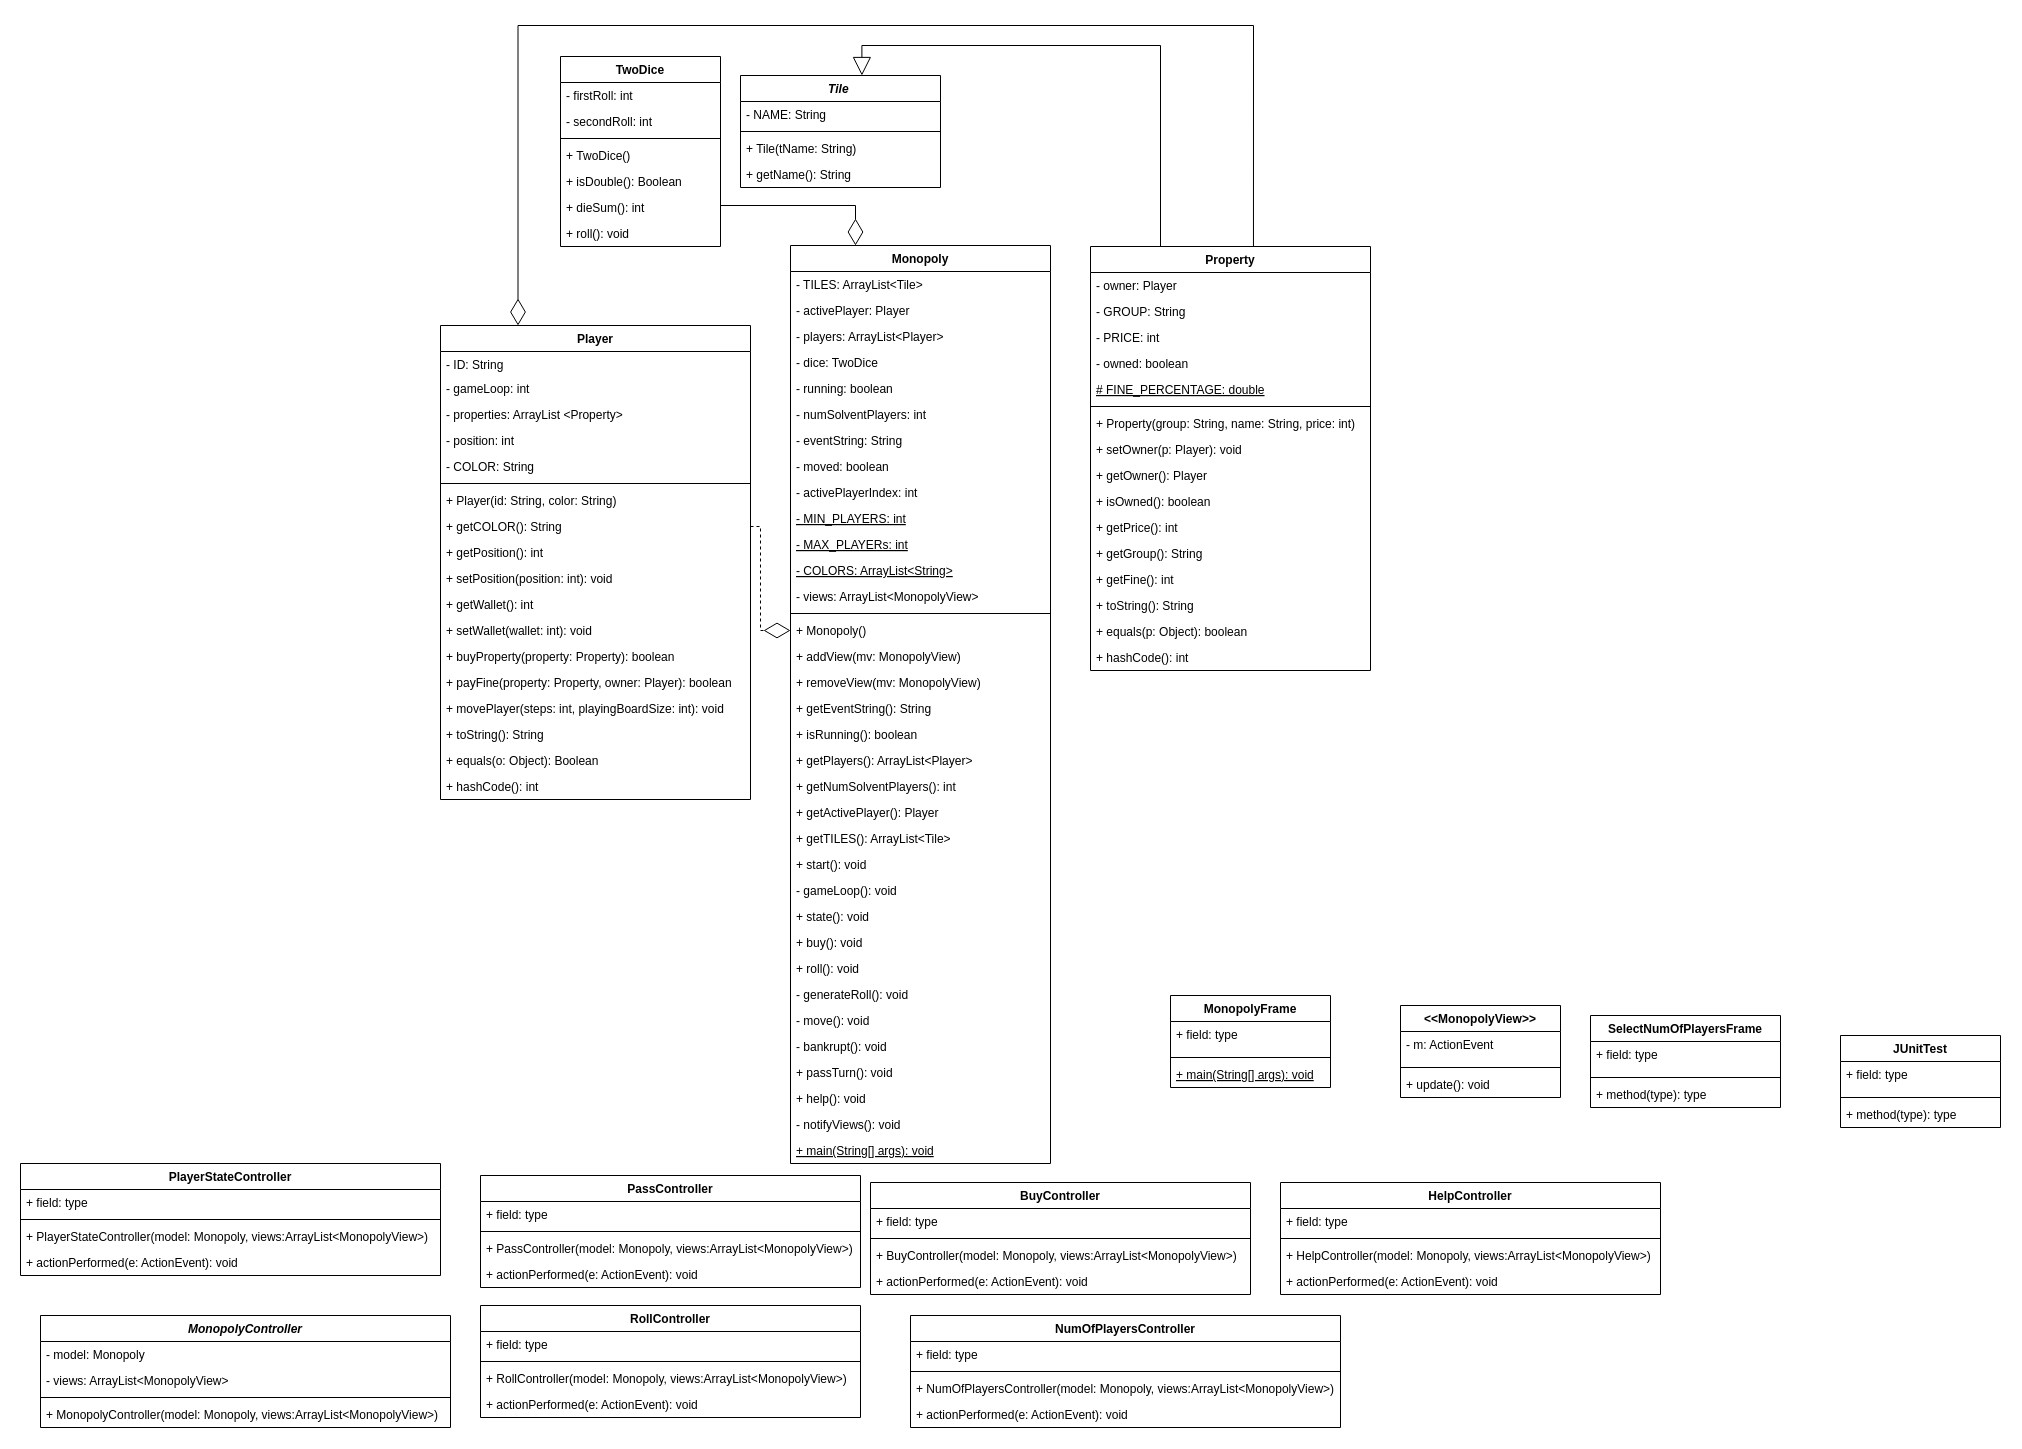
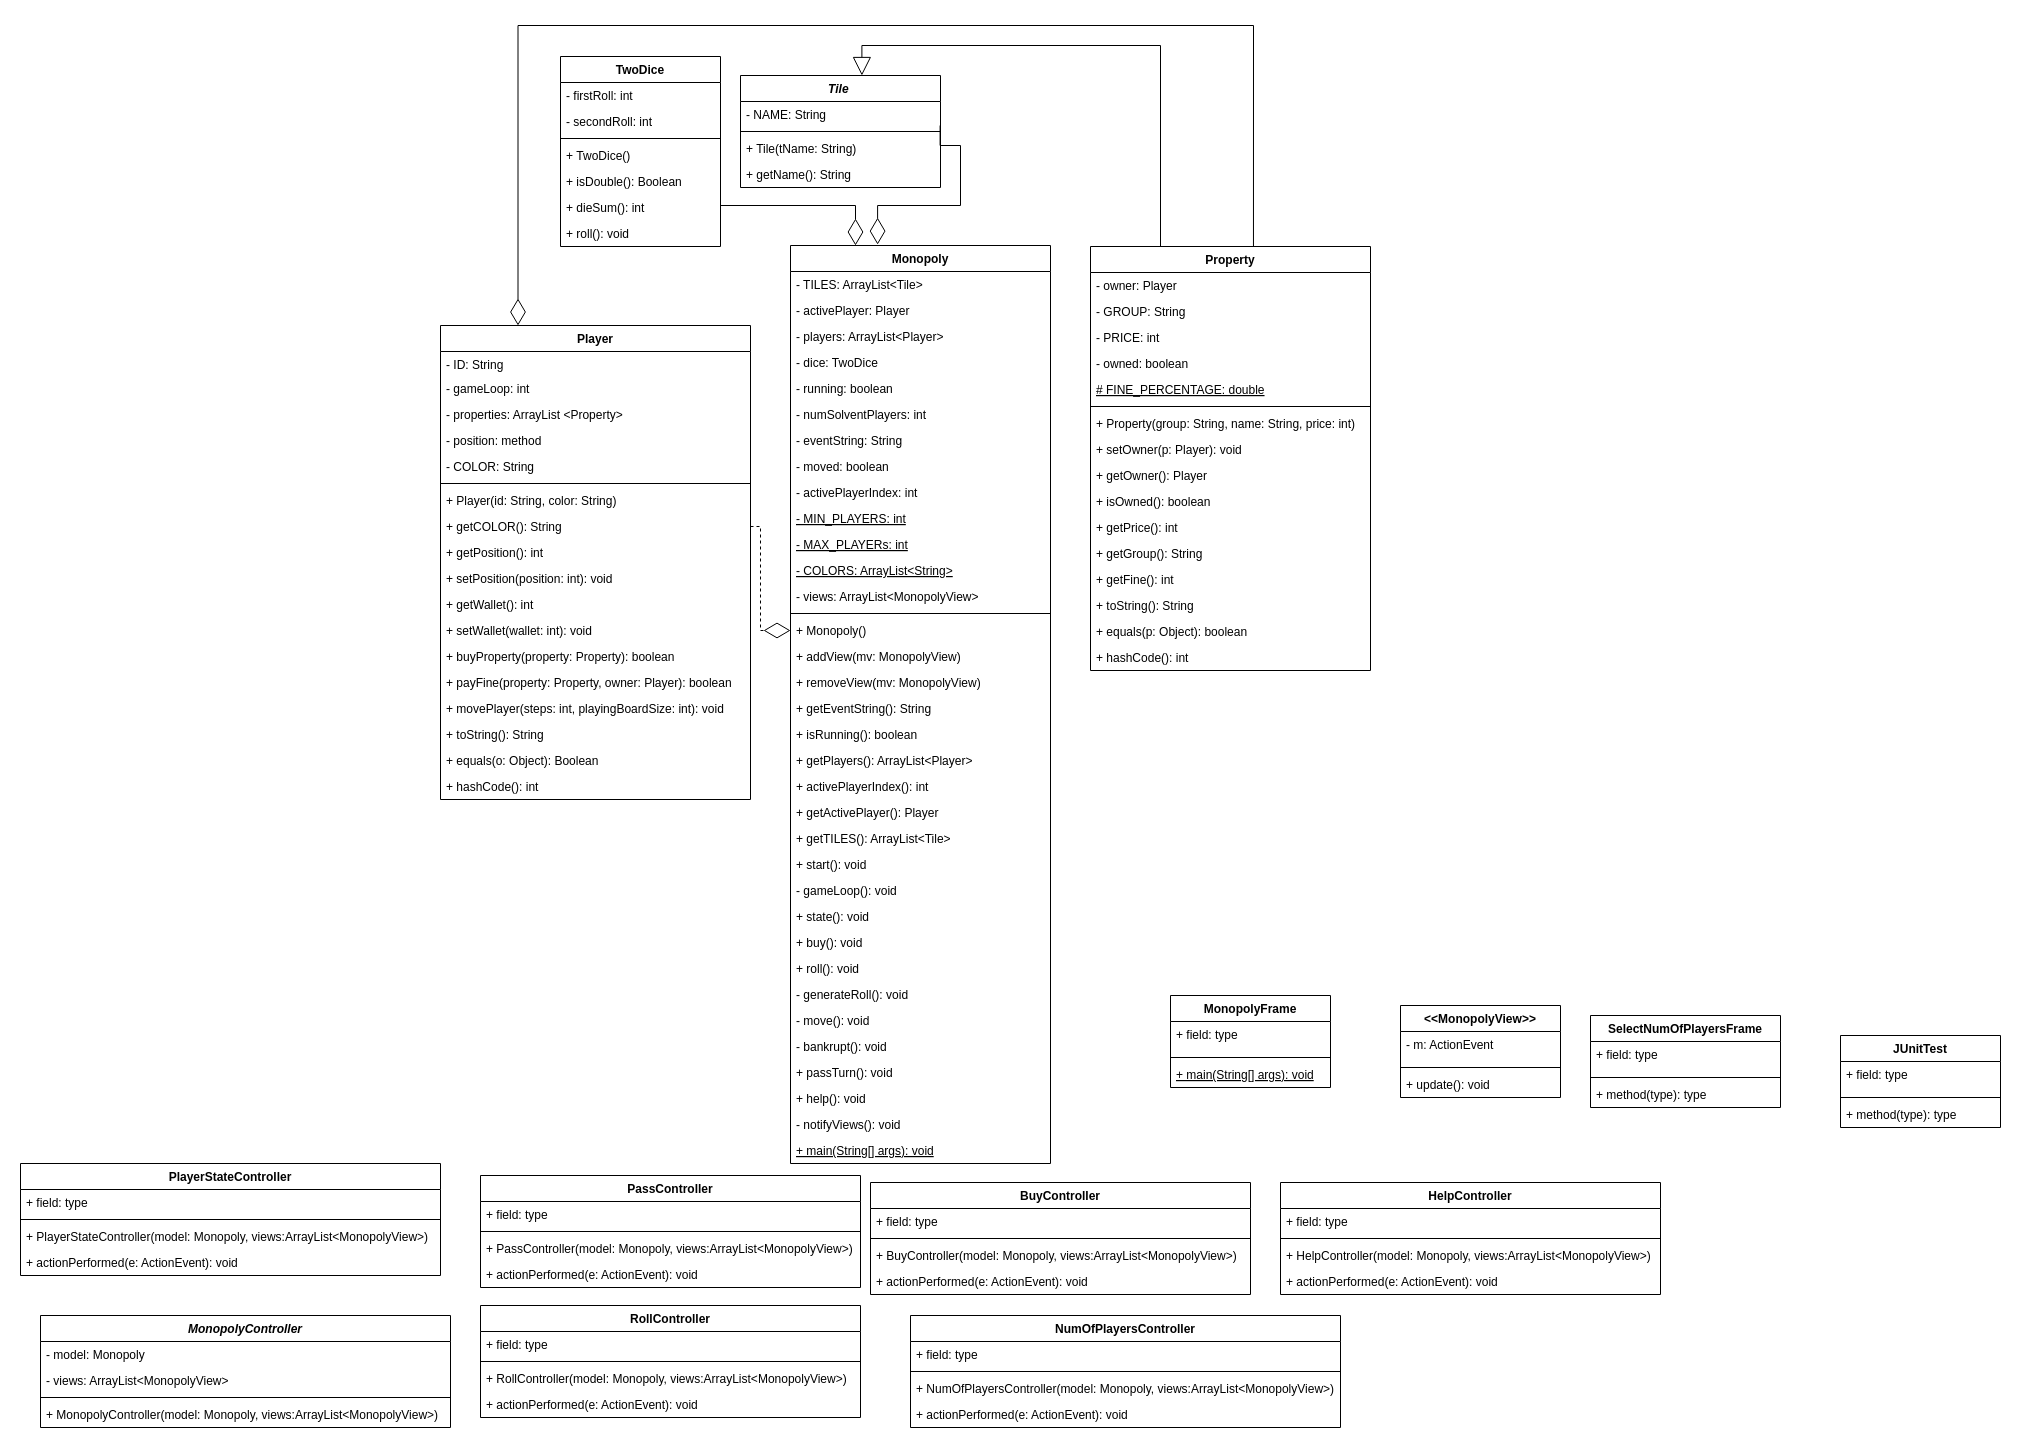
edge "- NAME: String" -> "Monopoly": added
node "- position: int": label "- position: int" -> "- position: method"
node "+ getNumSolventPlayers(): int": label "+ getNumSolventPlayers(): int" -> "+ activePlayerIndex(): int"
